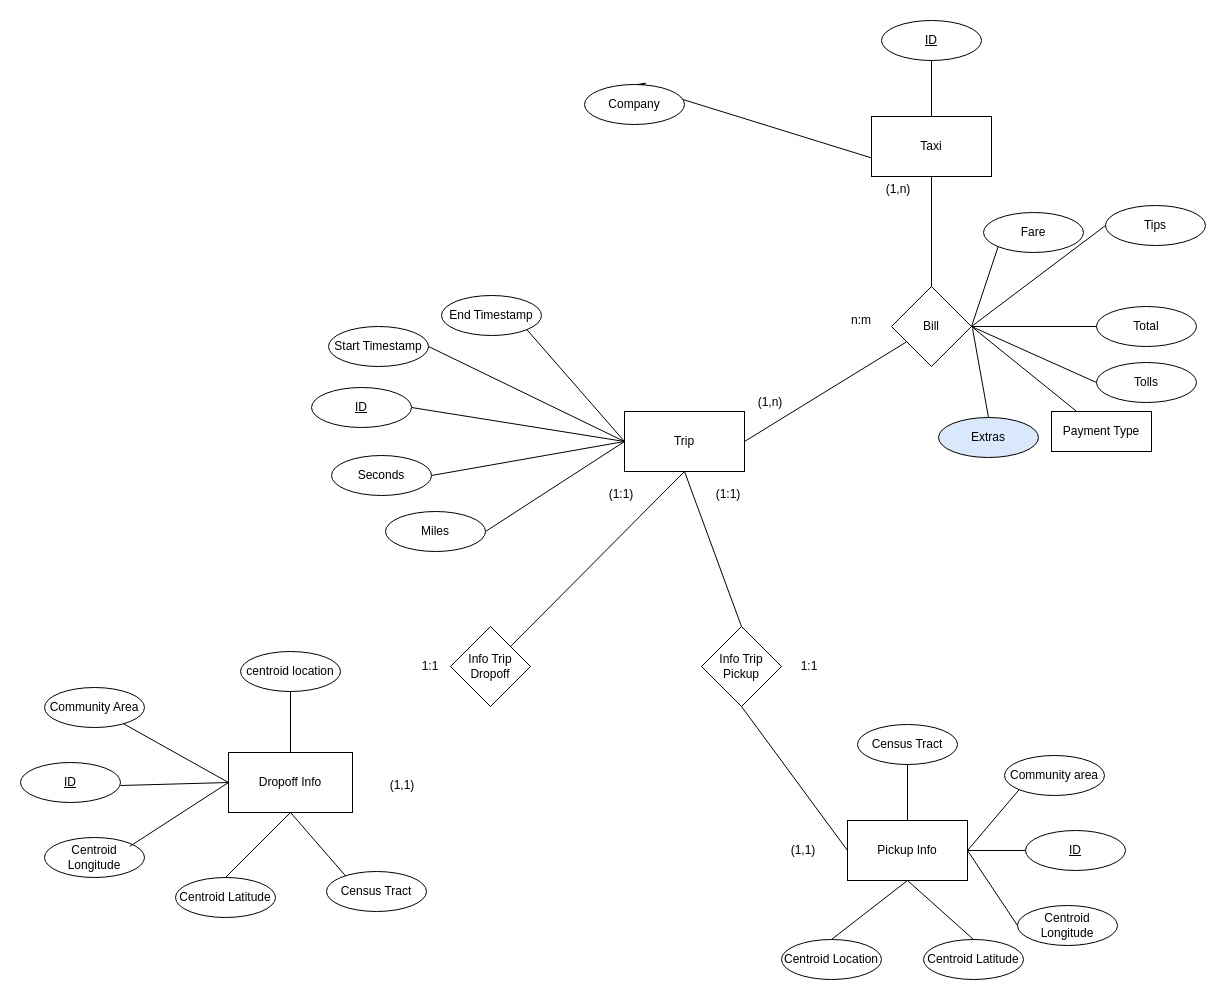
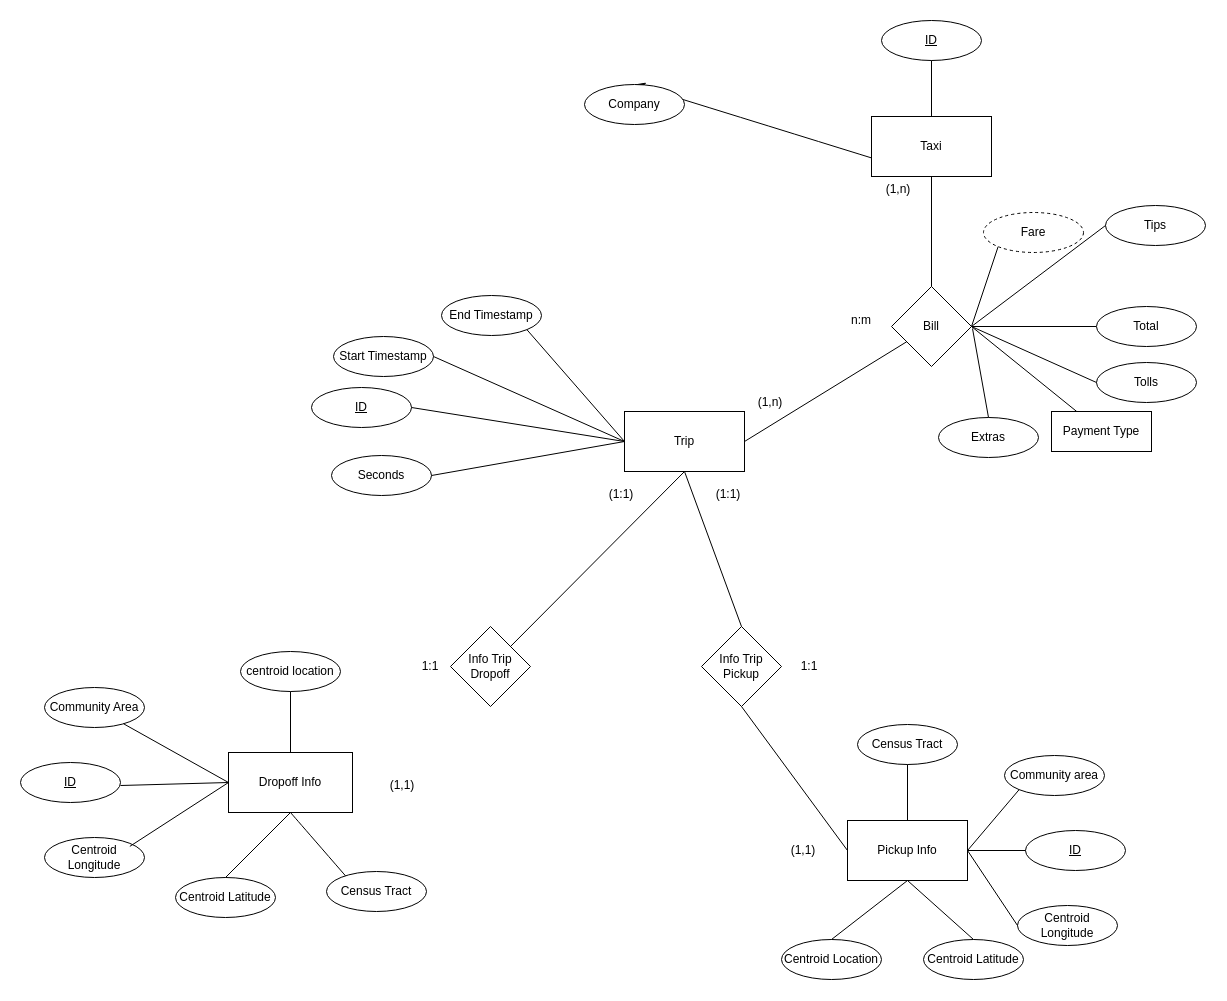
node "Fare": style solid -> dashed
node "Start Timestamp": moved (379, 347) -> (384, 357)
node "Extras": fillcolor #dae8fc -> #ffffff
edge "Trip" -- "Miles": removed
node "Miles": removed
